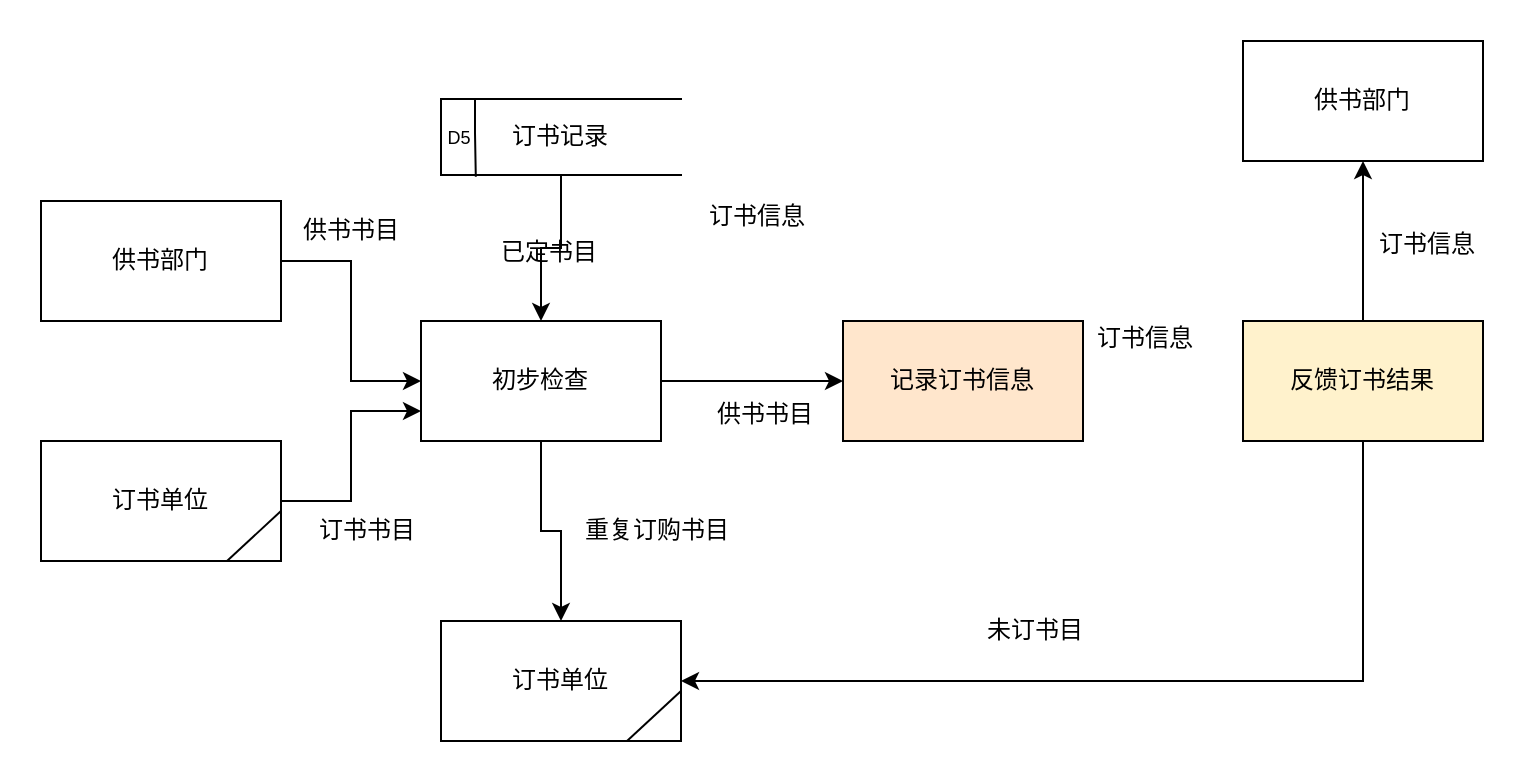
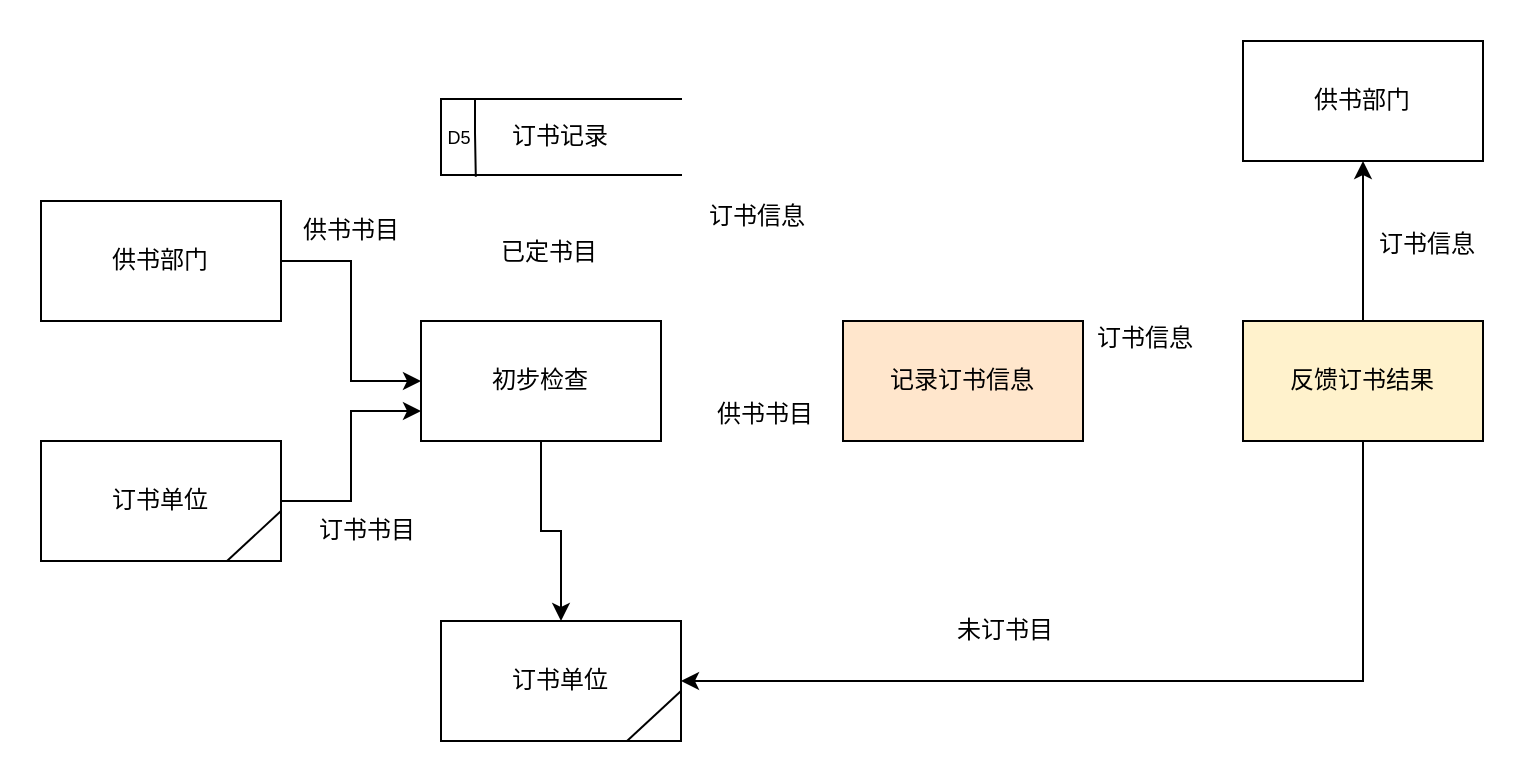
edge "订书记录" -> "初步检查": removed
edge "初步检查" -> "记录订书信息": removed
node "重复订购书目": removed
node "未订书目": moved (1035, 631) -> (1005, 631)
